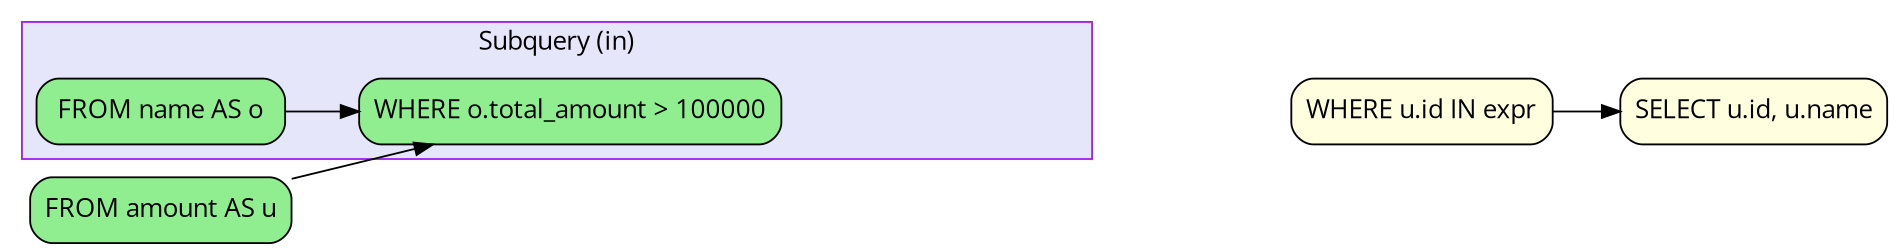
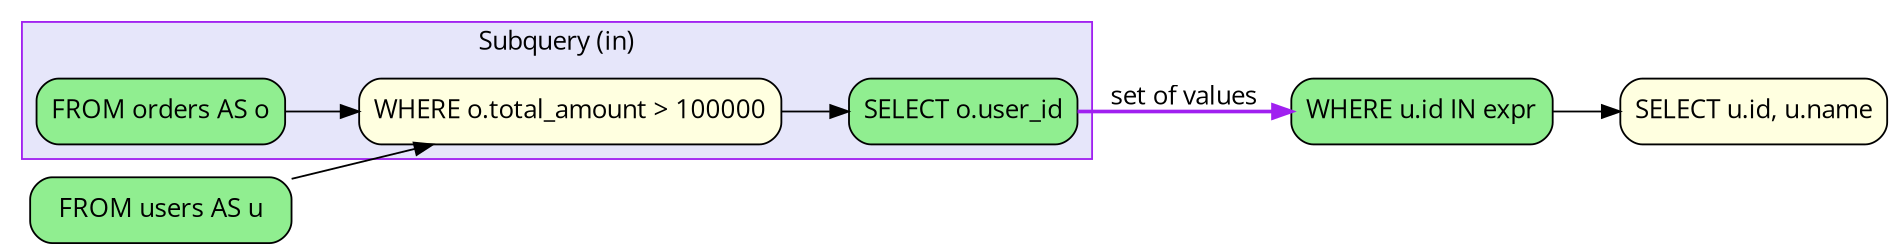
node "FROM name AS o": label "FROM name AS o" -> "FROM orders AS o"
node "WHERE o.total_amount > 100000": fillcolor lightgreen -> lightyellow
node "SELECT o.user_id": added
node "WHERE u.id IN expr": fillcolor lightyellow -> lightgreen
node "FROM amount AS u": label "FROM amount AS u" -> "FROM users AS u"
